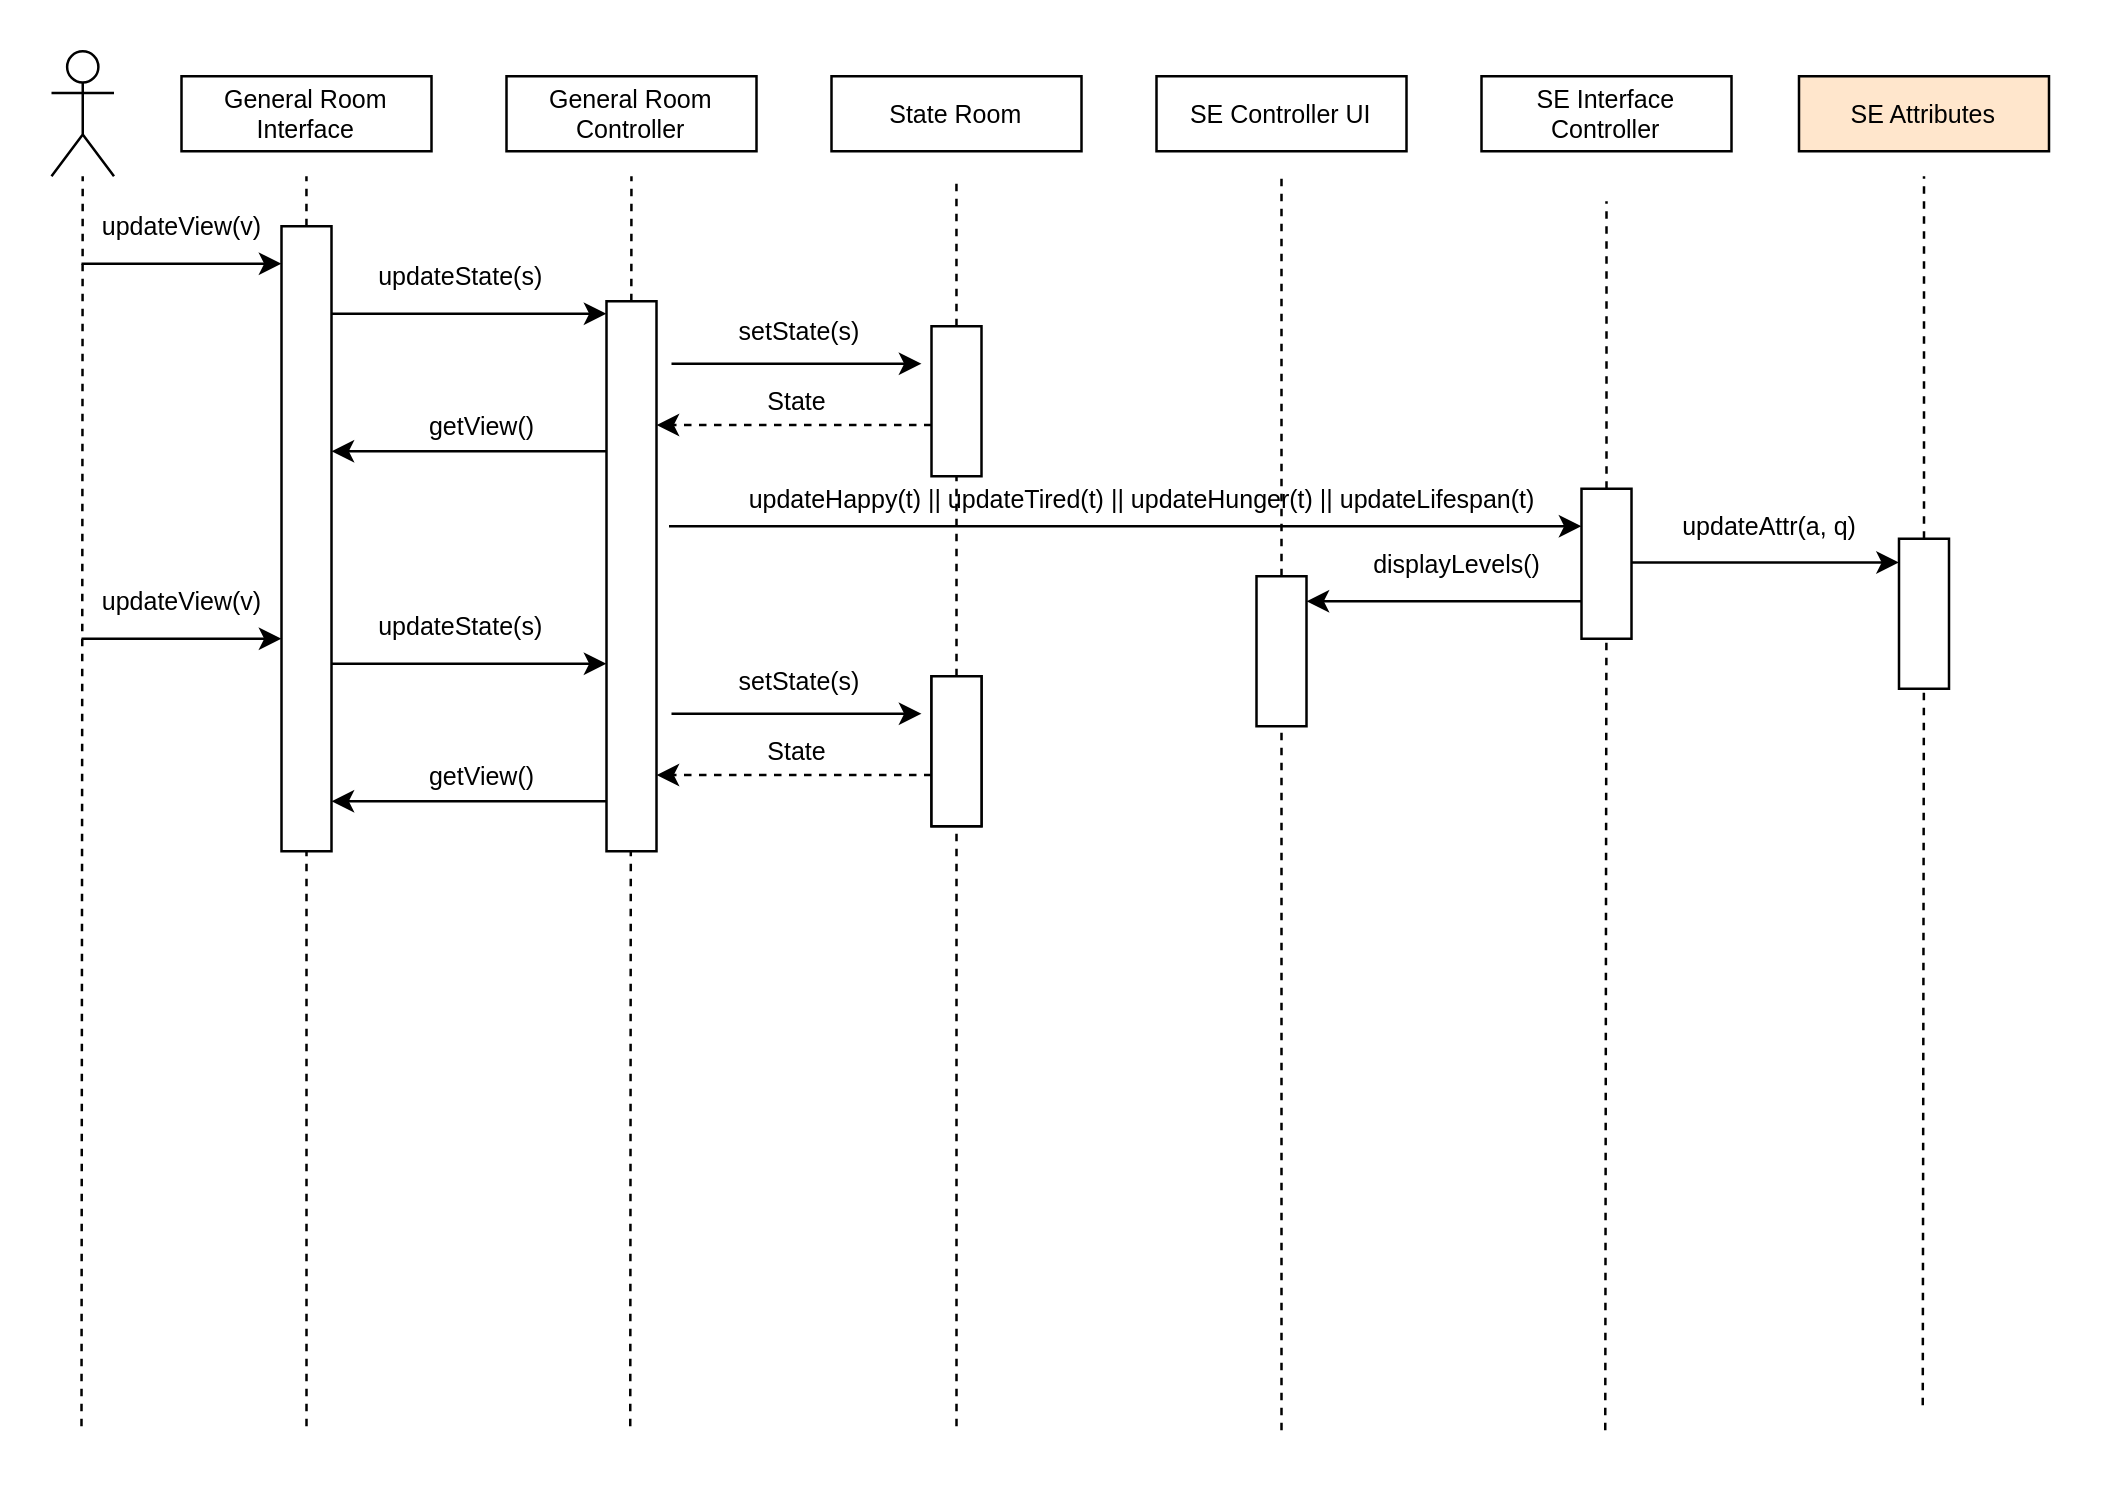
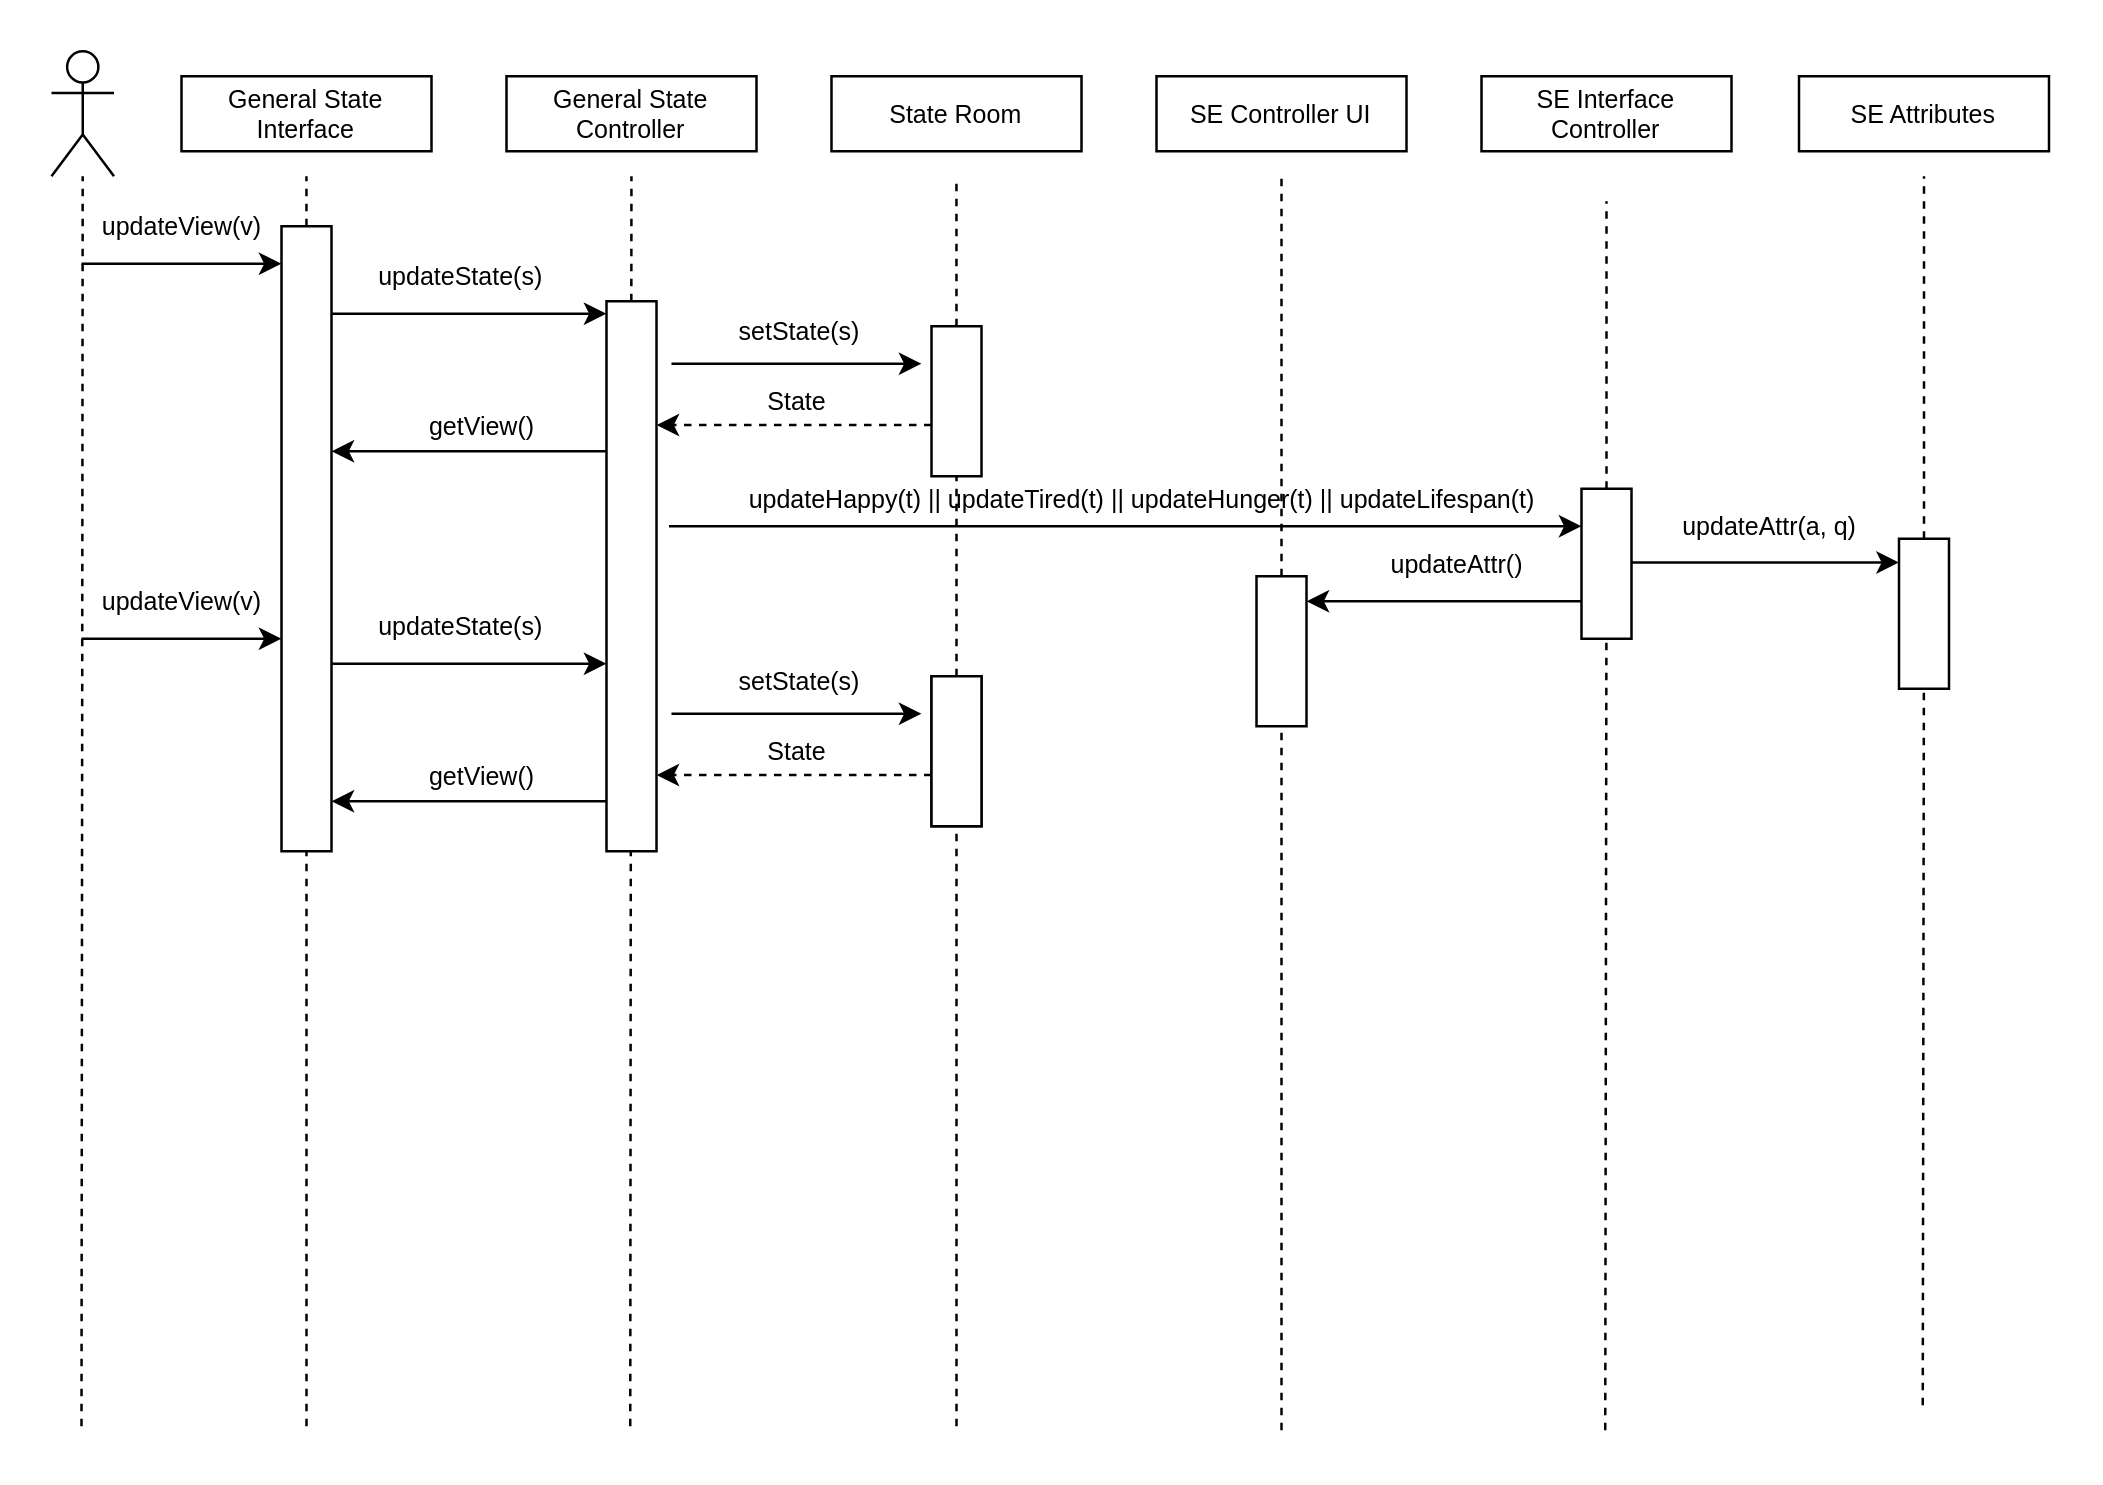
node "General Room Interface": label "General Room Interface" -> "General State Interface"
node "General Room Controller": label "General Room Controller" -> "General State Controller"
node "SE Attributes": fillcolor #ffe6cc -> #ffffff
node "displayLevels()": label "displayLevels()" -> "updateAttr()"
